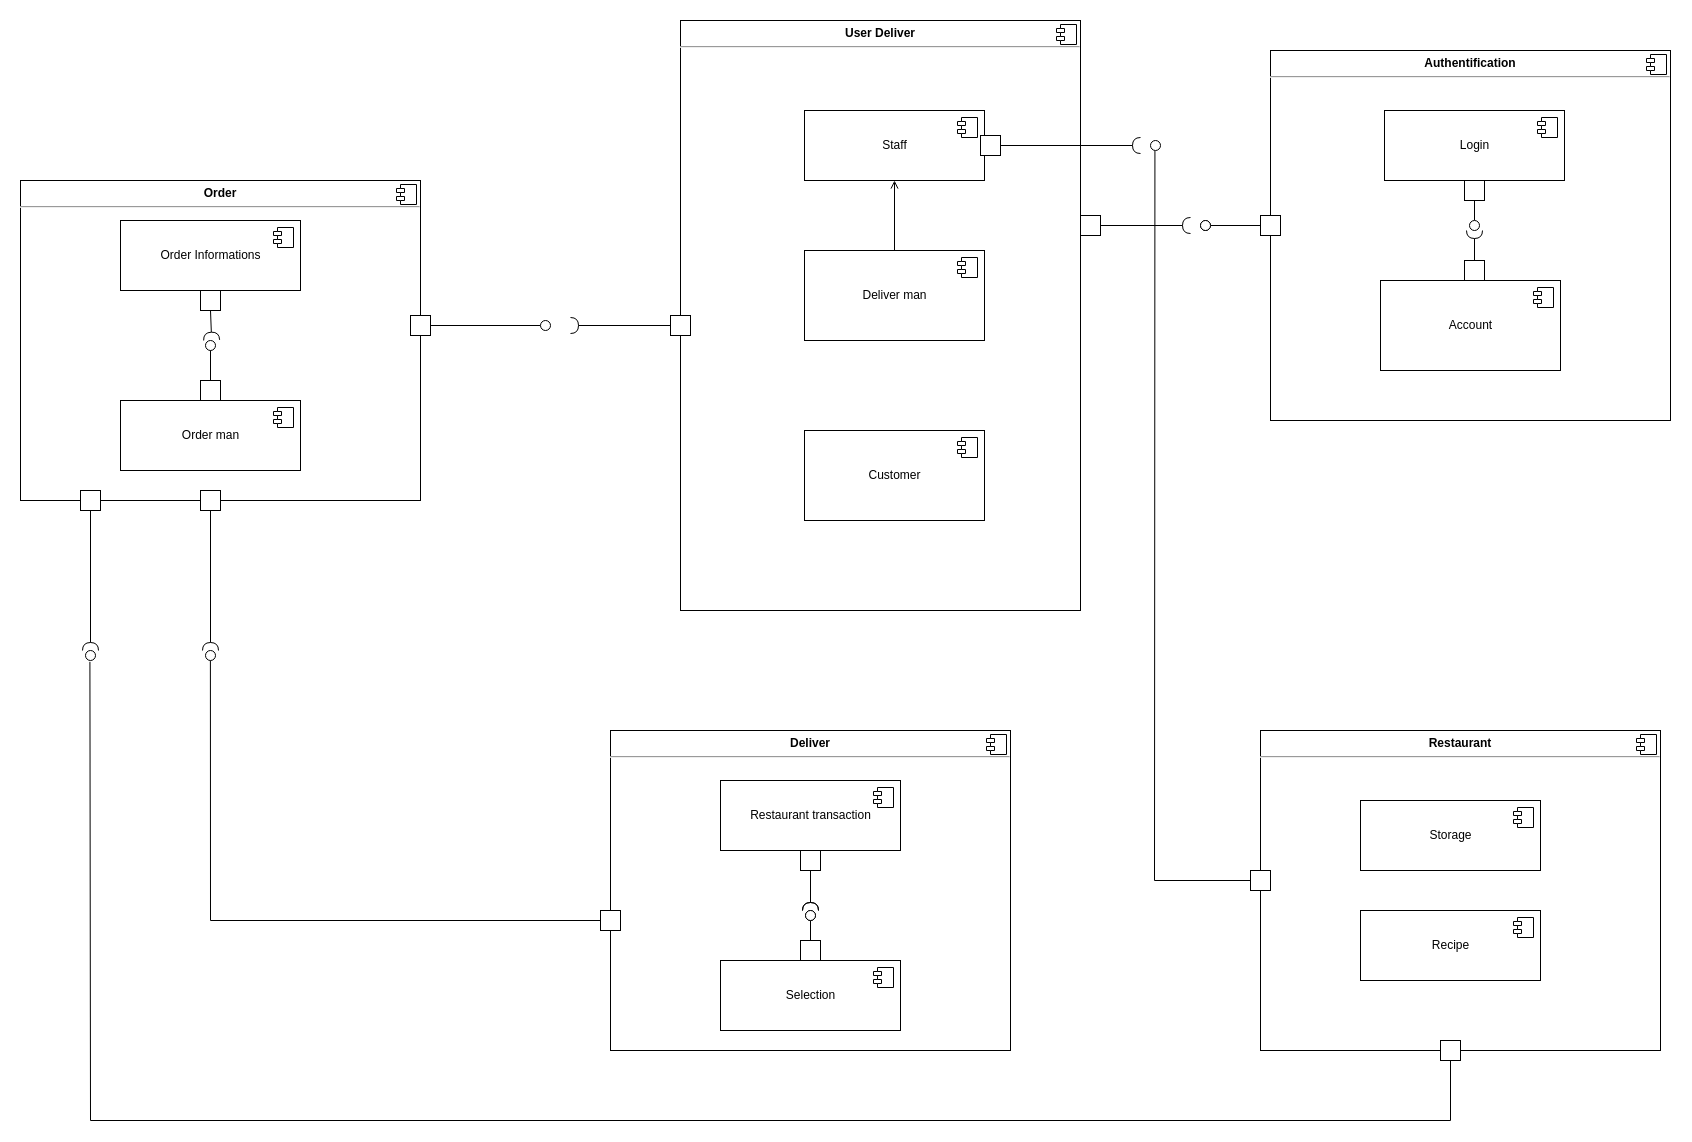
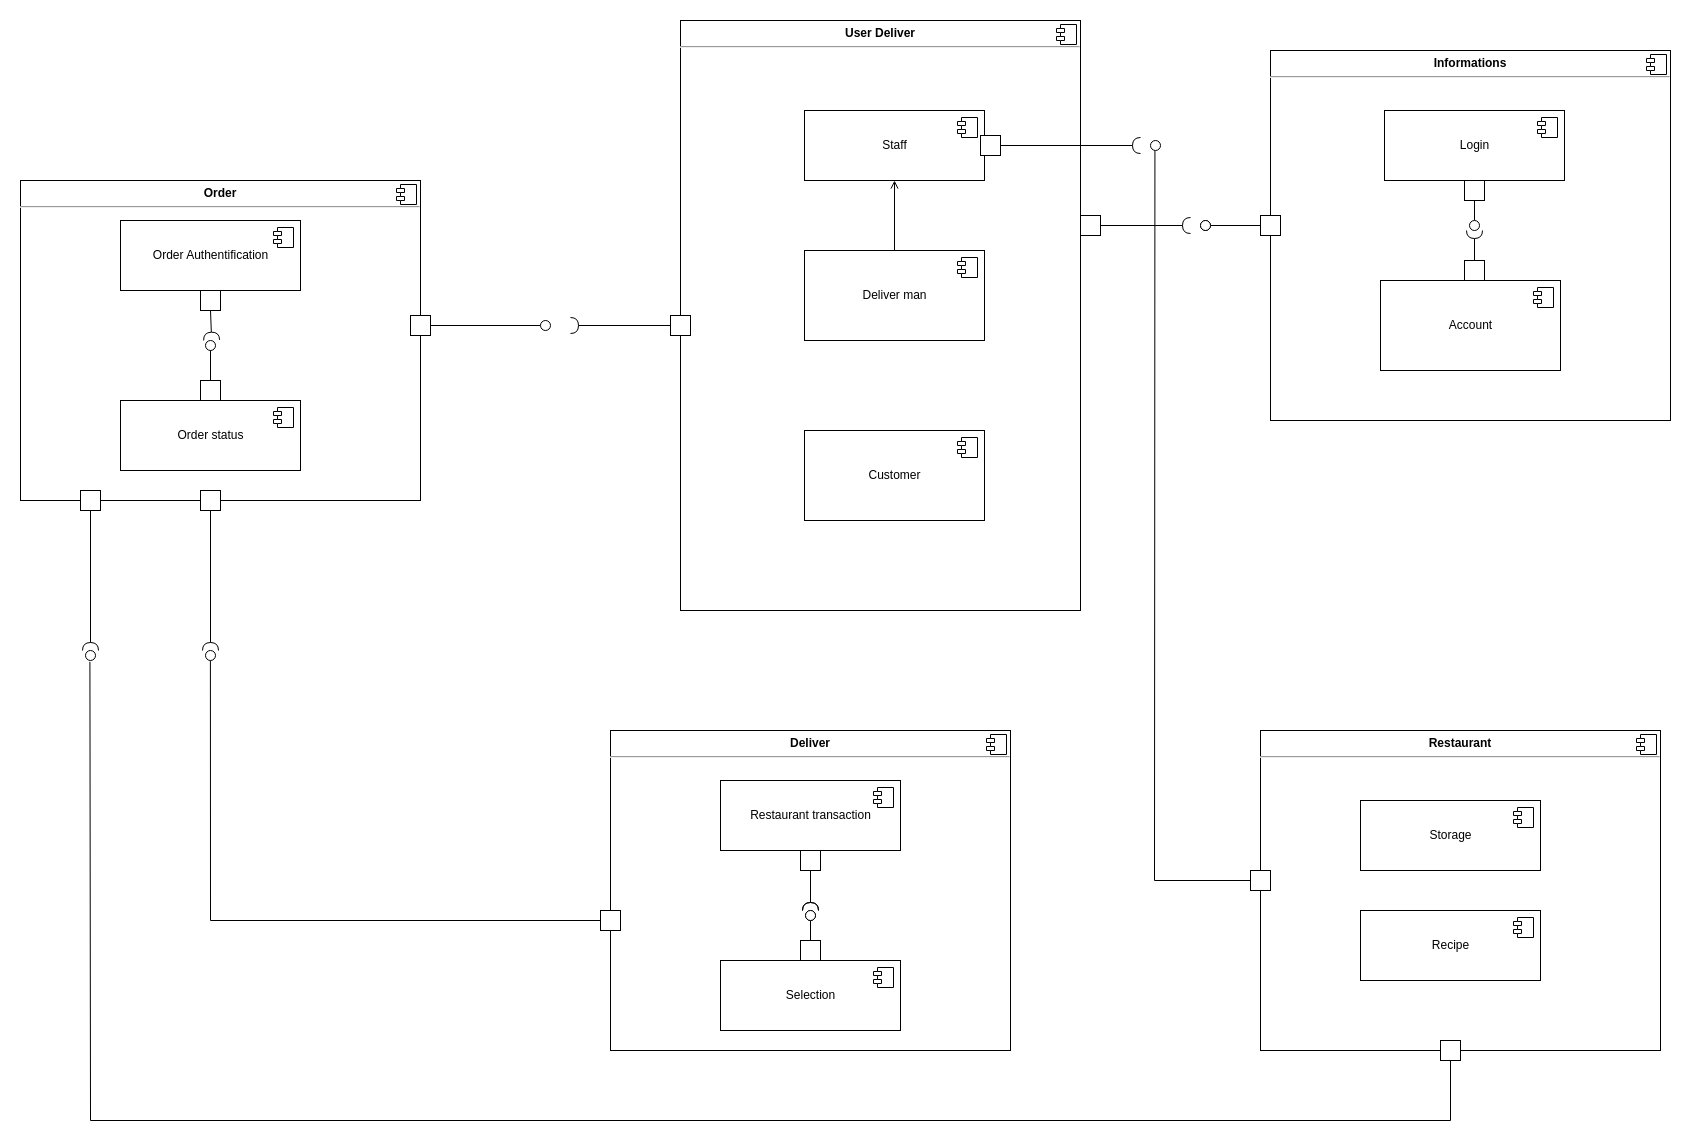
node "Authentification": label "Authentification" -> "Informations"
node "Order Informations": label "Order Informations" -> "Order Authentification"
node "Order man": label "Order man" -> "Order status"
